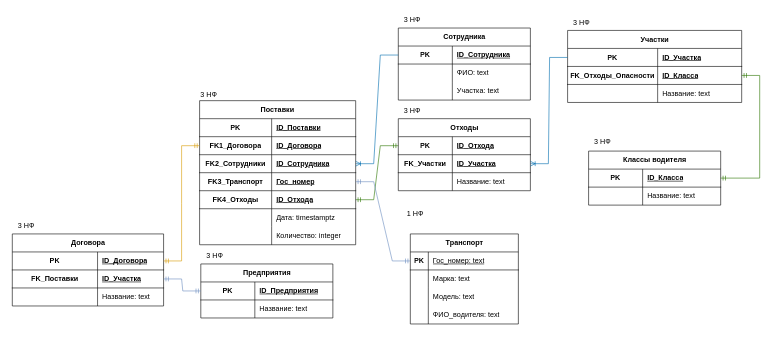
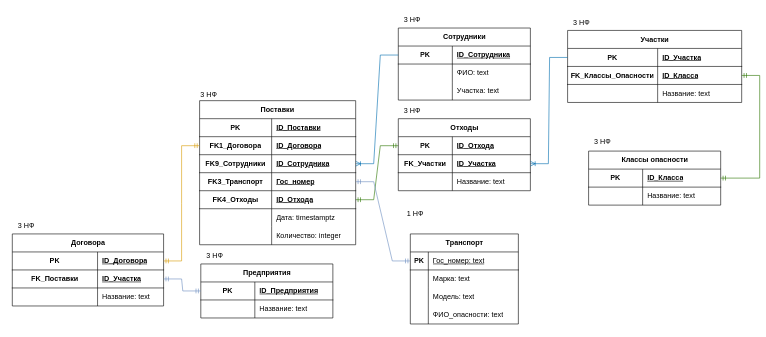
node "Сотрудника": label "Сотрудника" -> "Сотрудники"
node "FK_Отходы_Опасности": label "FK_Отходы_Опасности" -> "FK_Классы_Опасности"
node "Классы водителя": label "Классы водителя" -> "Классы опасности"
node "FK2_Сотрудники": label "FK2_Сотрудники" -> "FK9_Сотрудники"
node "ФИО_водителя: text": label "ФИО_водителя: text" -> "ФИО_опасности: text"
